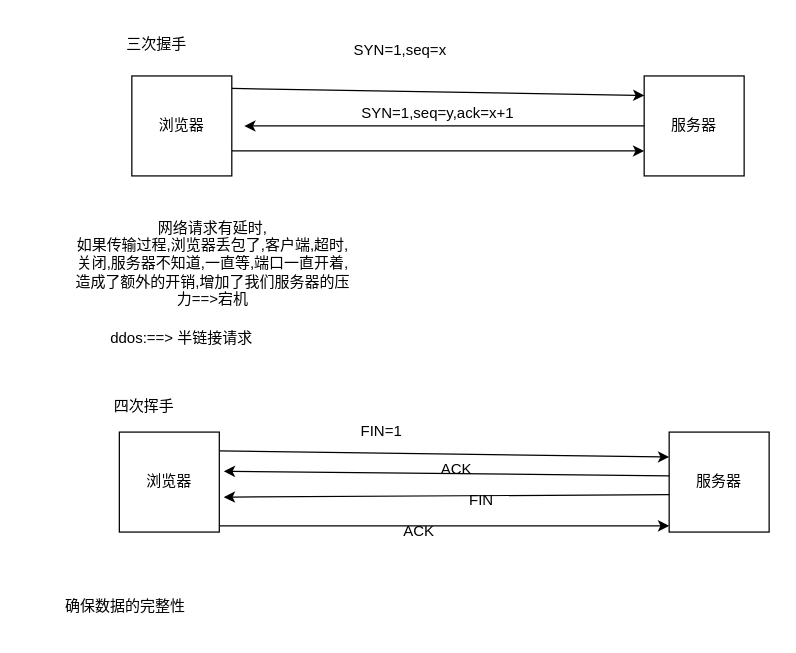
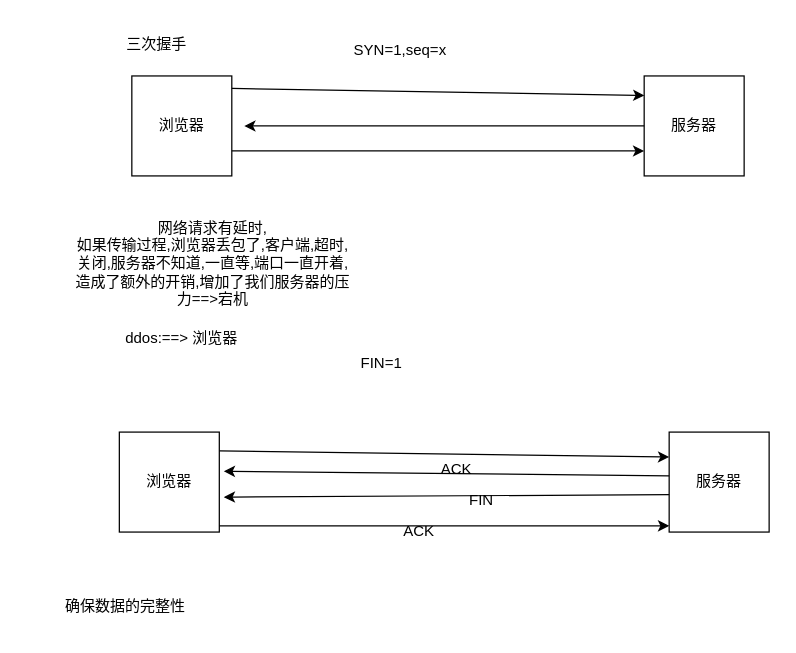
node "SYN=1,seq=y,ack=x+1": removed
node "ddos:==> 半链接请求": label "ddos:==> 半链接请求" -> "ddos:==> 浏览器"
node "四次挥手": removed
node "FIN=1": moved (382, 432) -> (382, 363)
